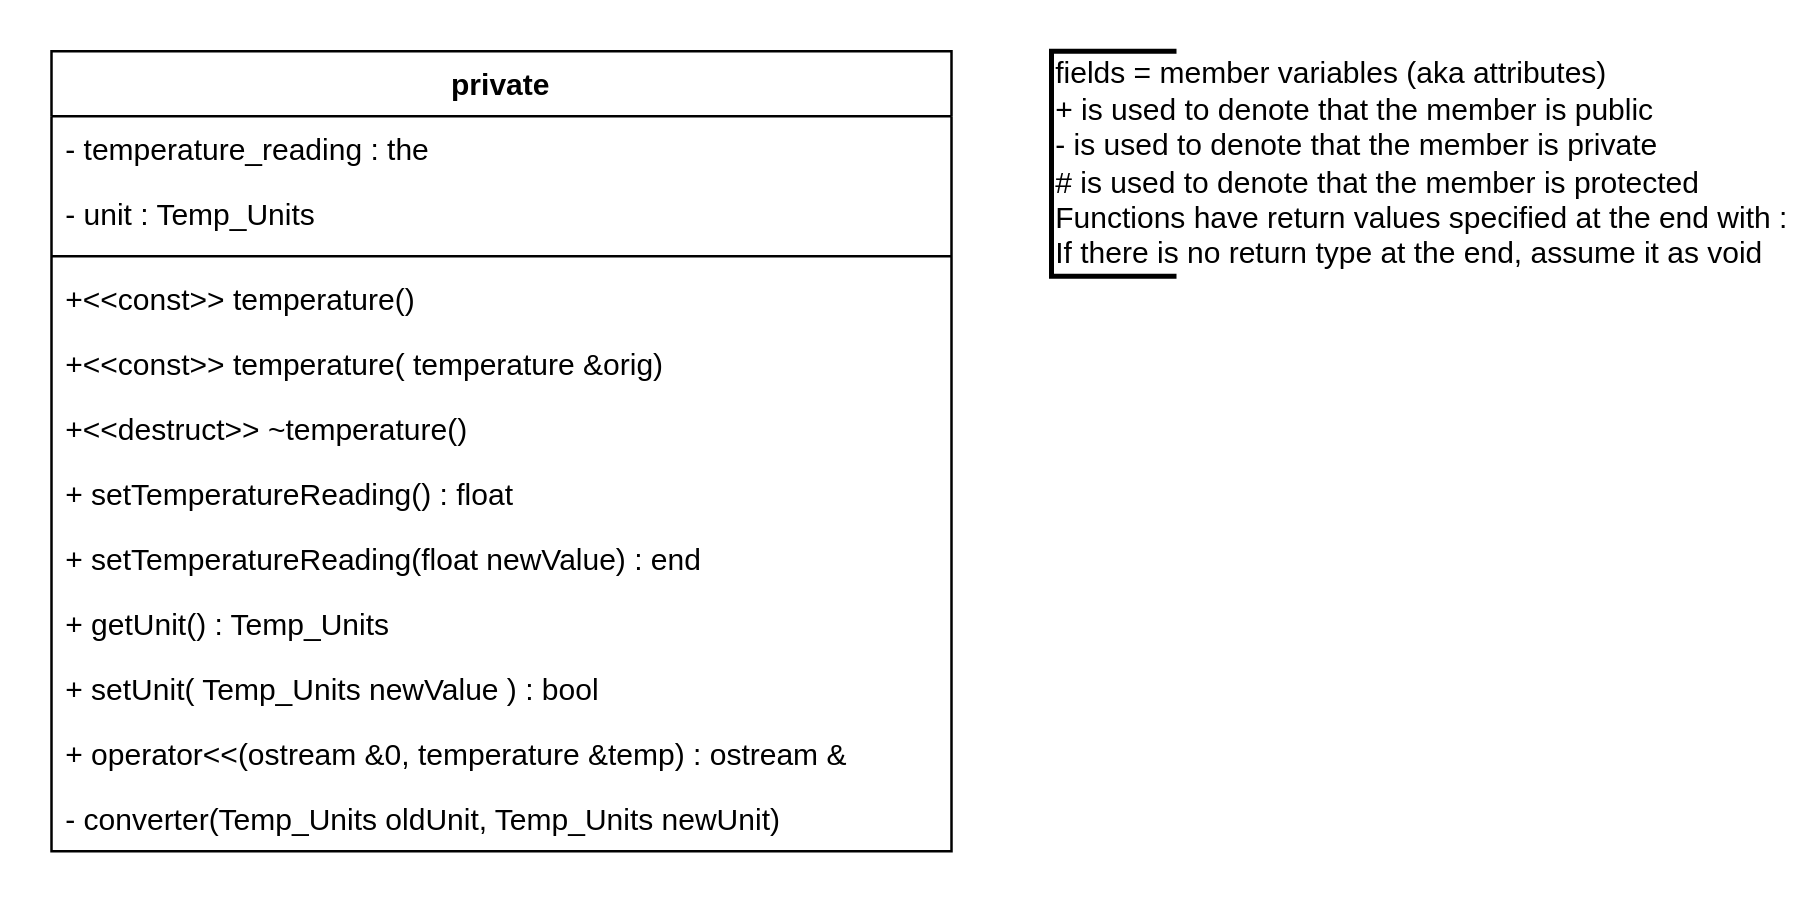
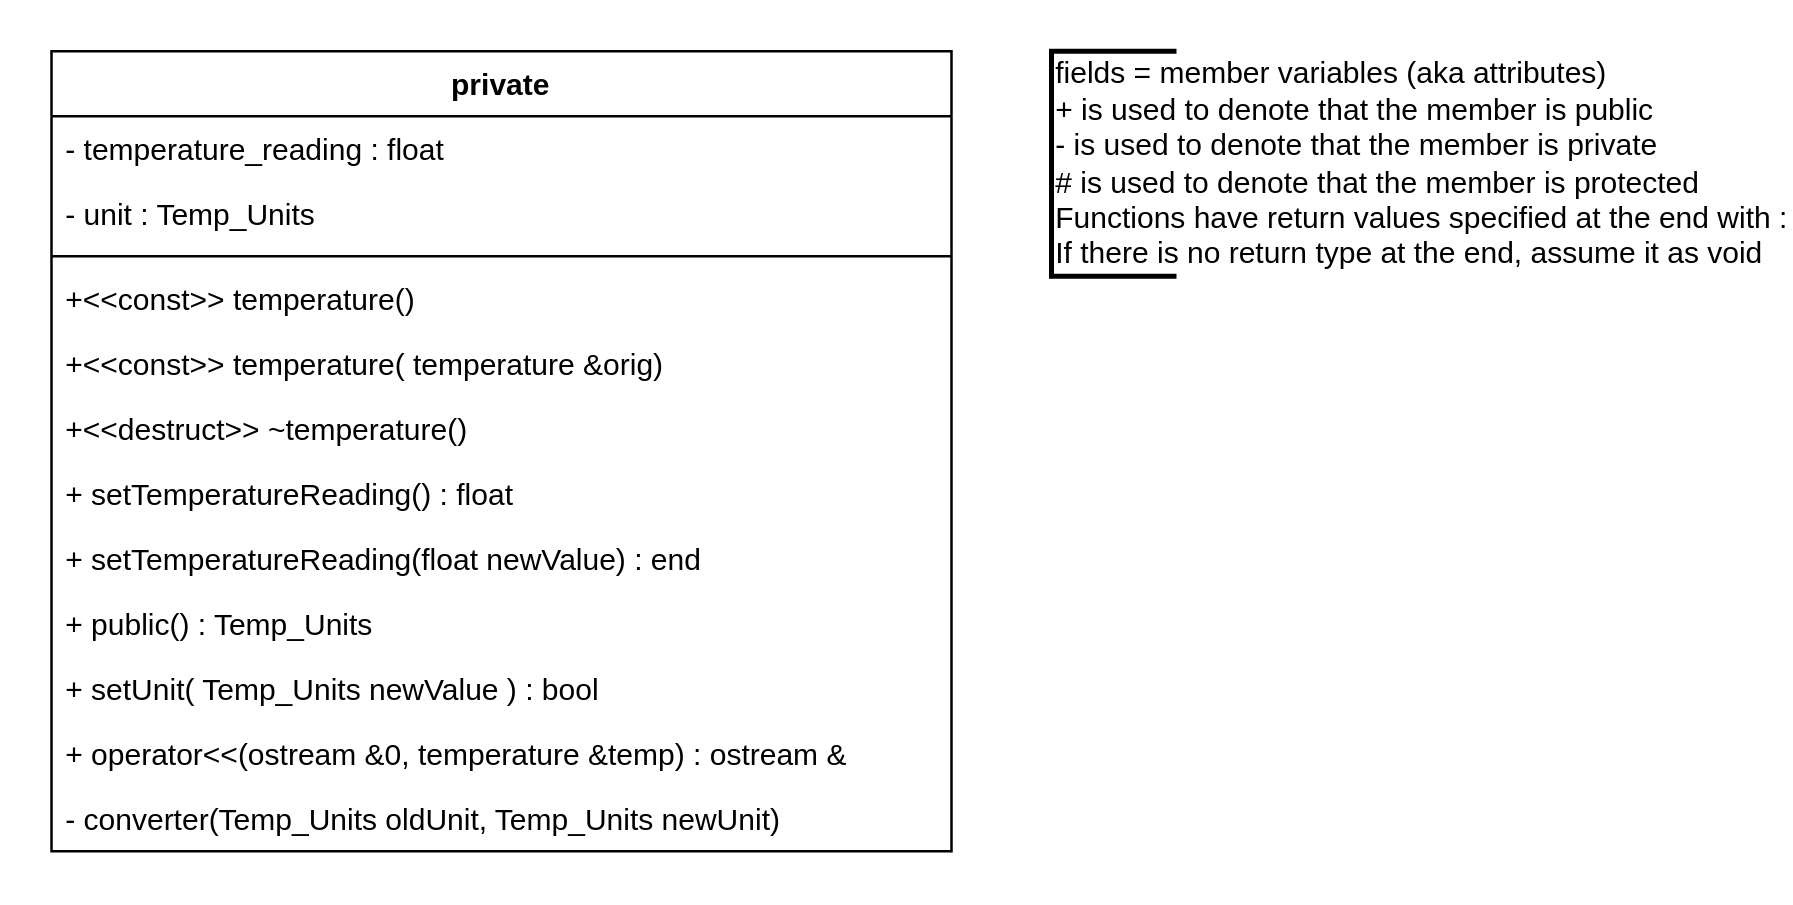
node "- temperature_reading : the": label "- temperature_reading : the" -> "- temperature_reading : float"
node "+ getUnit() : Temp_Units": label "+ getUnit() : Temp_Units" -> "+ public() : Temp_Units"
